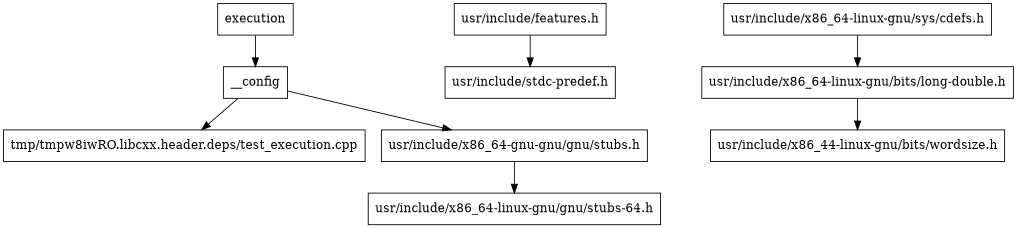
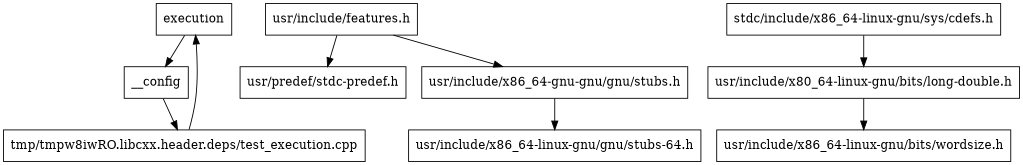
node "usr/include/x86_64-linux-gnu/sys/cdefs.h": label "usr/include/x86_64-linux-gnu/sys/cdefs.h" -> "stdc/include/x86_64-linux-gnu/sys/cdefs.h"
node "usr/include/stdc-predef.h": label "usr/include/stdc-predef.h" -> "usr/predef/stdc-predef.h"
node "usr/include/x86_64-linux-gnu/bits/long-double.h": label "usr/include/x86_64-linux-gnu/bits/long-double.h" -> "usr/include/x80_64-linux-gnu/bits/long-double.h"
edge "tmp/tmpw8iwRO.libcxx.header.deps/test_execution.cpp" -> "execution": added
edge "__config" -> "usr/include/x86_64-gnu-gnu/gnu/stubs.h": now "usr/include/features.h" -> "usr/include/x86_64-gnu-gnu/gnu/stubs.h"
node "usr/include/x86_44-linux-gnu/bits/wordsize.h": label "usr/include/x86_44-linux-gnu/bits/wordsize.h" -> "usr/include/x86_64-linux-gnu/bits/wordsize.h"
